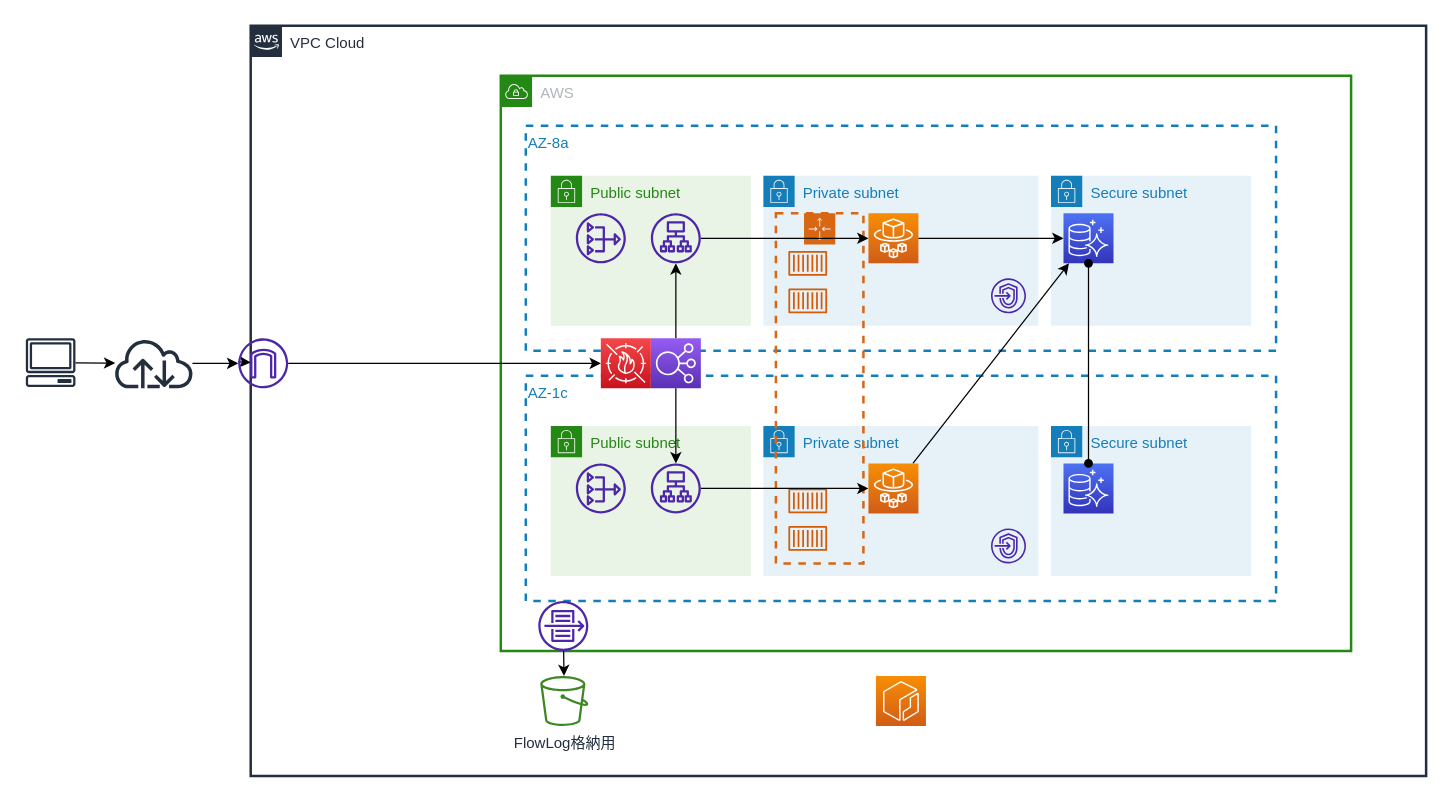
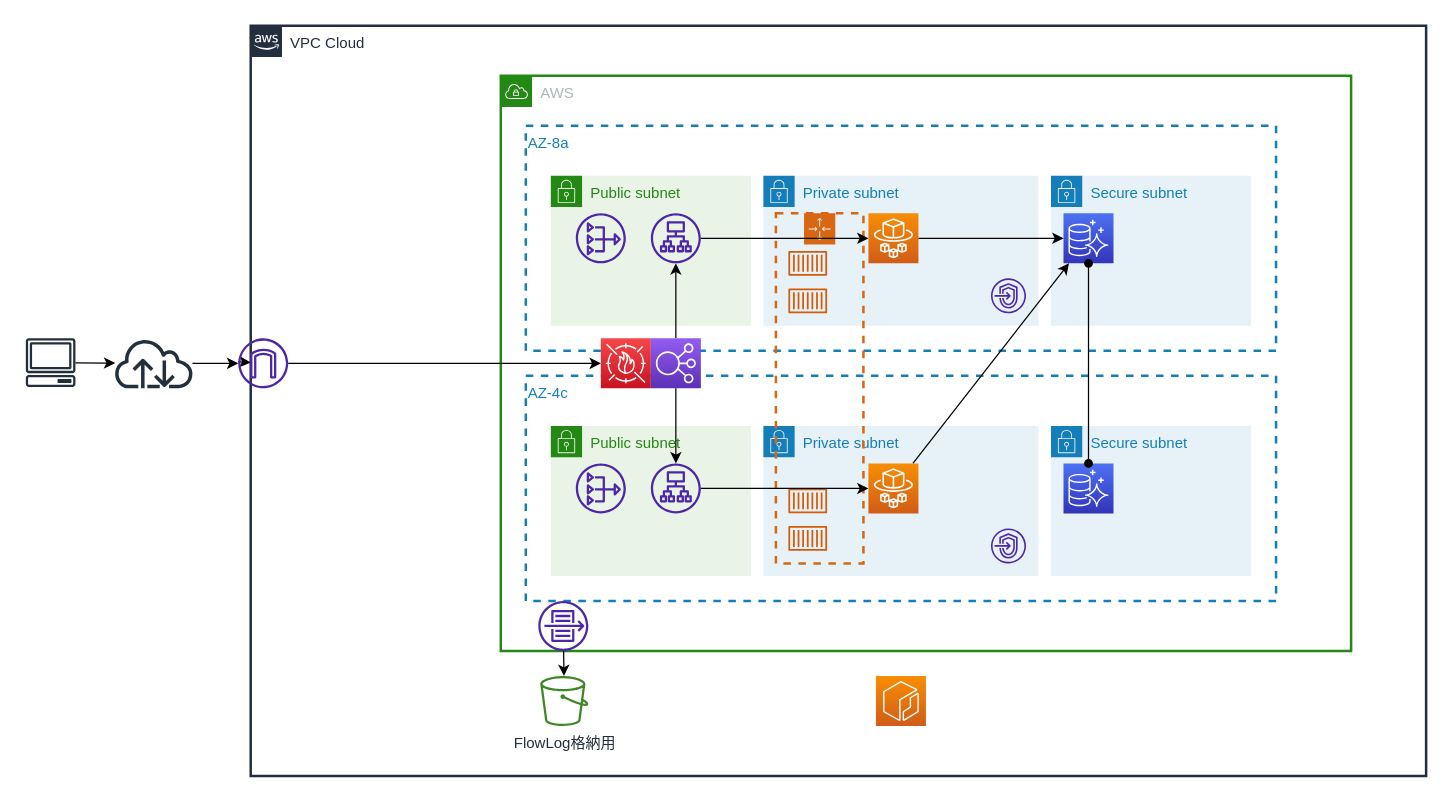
node "AZ-1c": label "AZ-1c" -> "AZ-4c"
